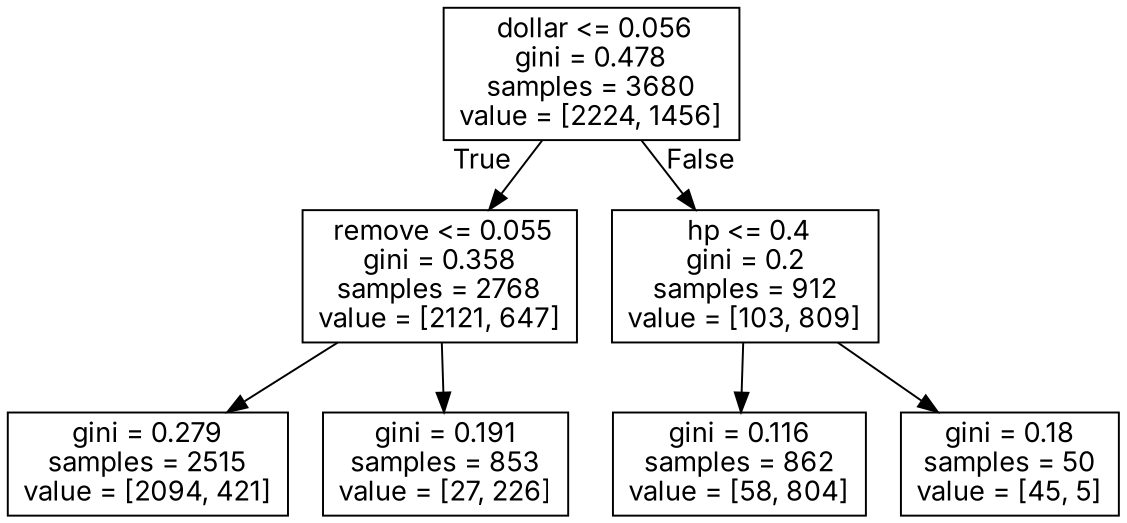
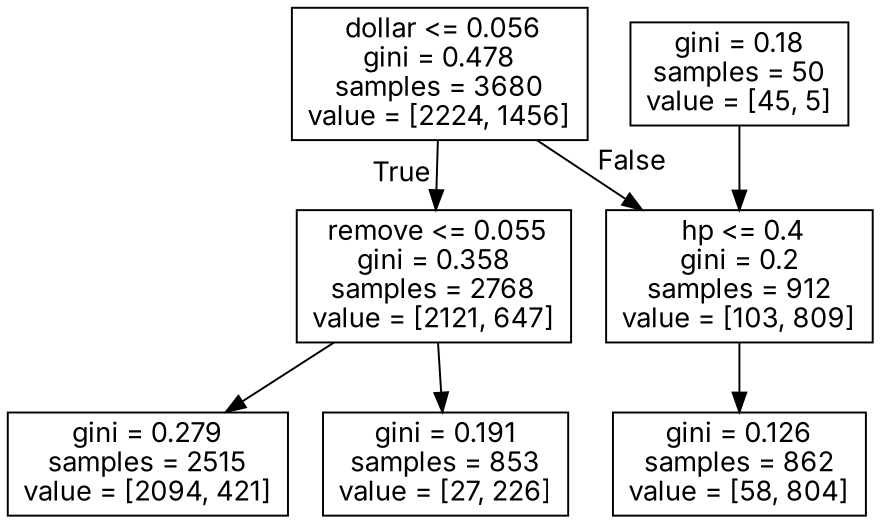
edge "hp <= 0.4 gini = 0.2 samples = 912 value = [103, 809]" -> "gini = 0.18 samples = 50 value = [45, 5]": reversed
node "gini = 0.116 samples = 862 value = [58, 804]": label "gini = 0.116 samples = 862 value = [58, 804]" -> "gini = 0.126 samples = 862 value = [58, 804]"
